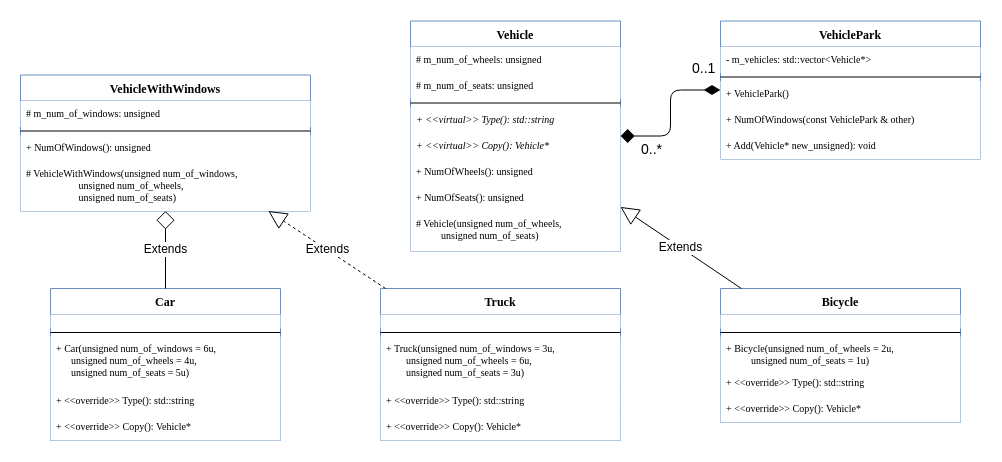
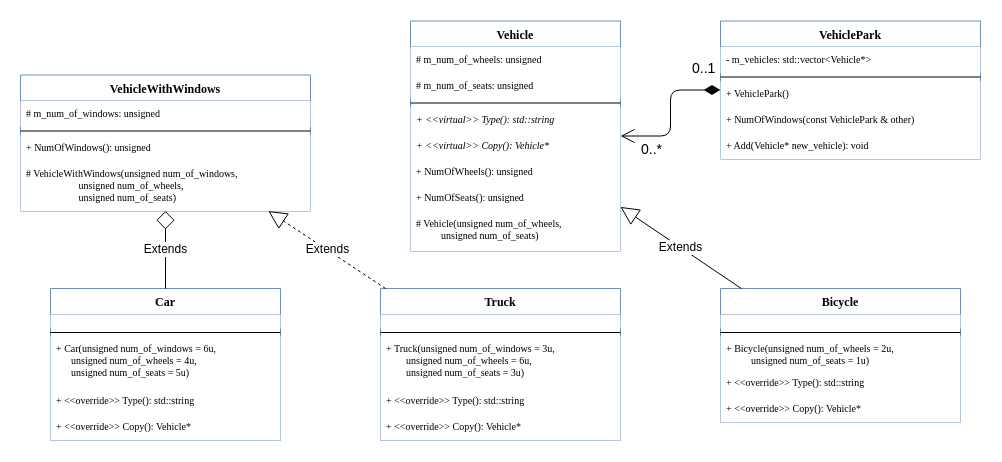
edge "VehiclePark" -- "Vehicle": arrowhead diamond -> open
node "+ Add(Vehicle* new_unsigned): void": label "+ Add(Vehicle* new_unsigned): void" -> "+ Add(Vehicle* new_vehicle): void"
